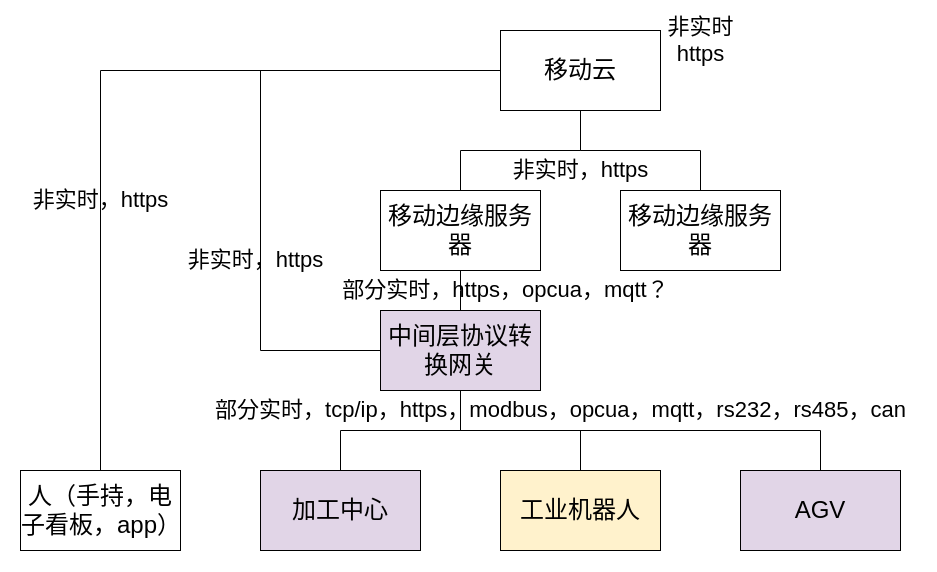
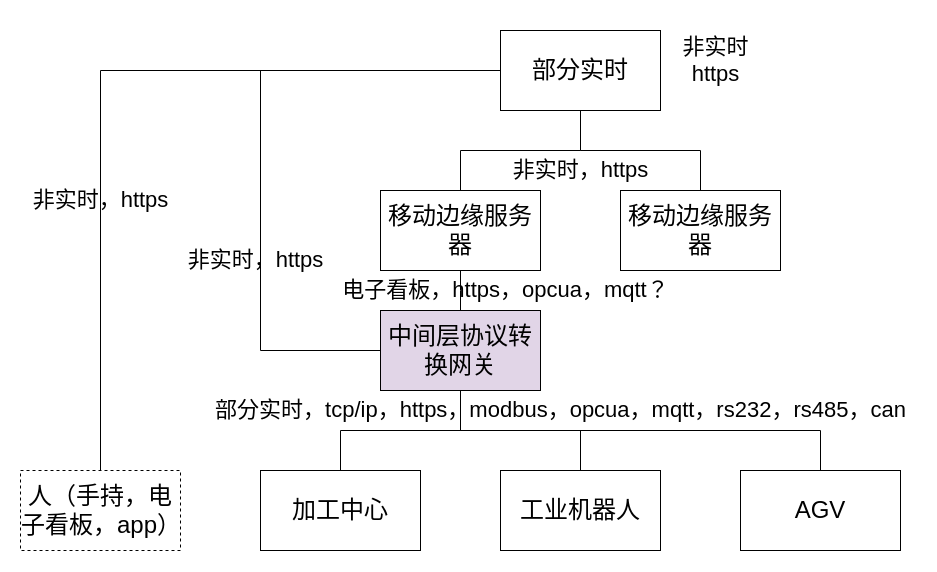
node "非实时 https": moved (701, 41) -> (716, 61)
node "移动云": label "移动云" -> "部分实时"
node "部分实时，https，opcua，mqtt？": label "部分实时，https，opcua，mqtt？" -> "电子看板，https，opcua，mqtt？"
node "人（手持，电子看板，app）": style solid -> dashed
node "加工中心": fillcolor #e1d5e7 -> #ffffff
node "工业机器人": fillcolor #fff2cc -> #ffffff
node "AGV": fillcolor #e1d5e7 -> #ffffff
